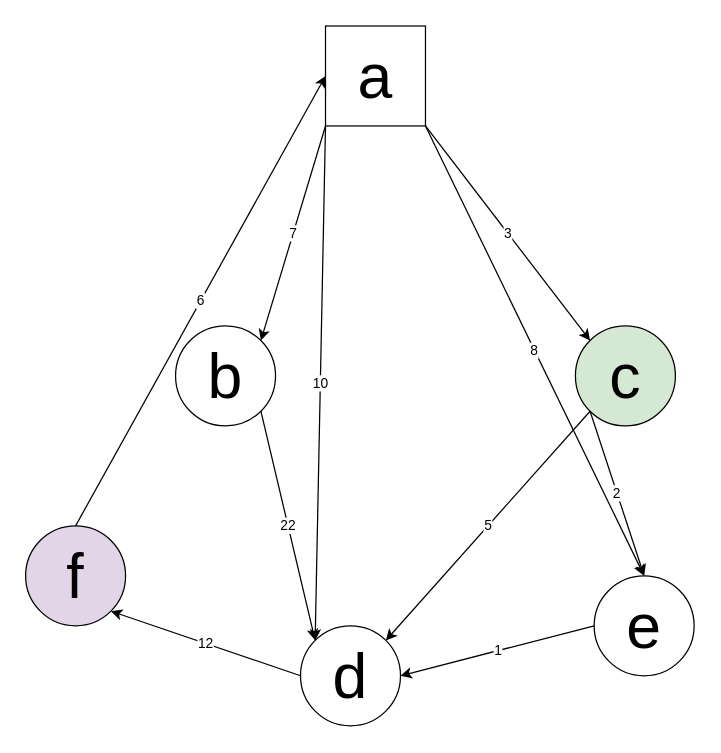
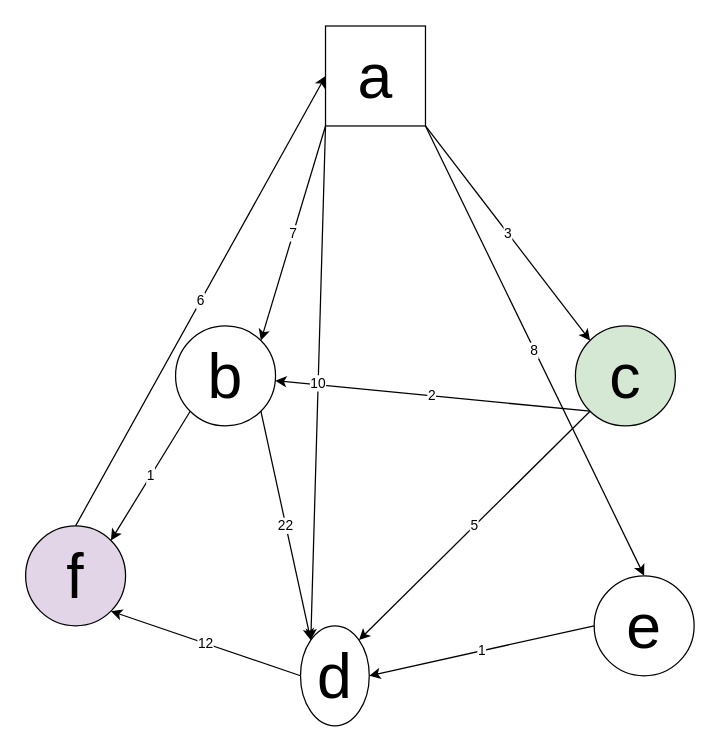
edge "b" -> "f": added, label "1"
edge "c" -> "e": now "c" -> "b"
node "d": size 100x100 -> 69x100
